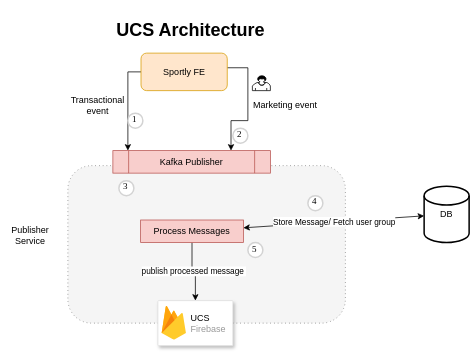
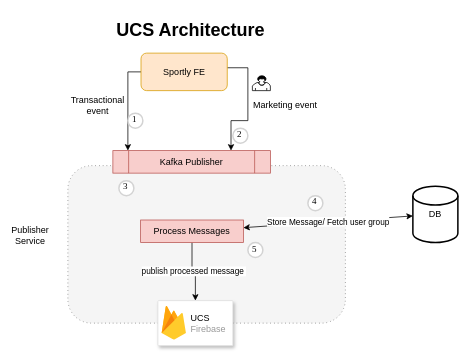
node "DB": moved (447, 214) -> (435, 214)
